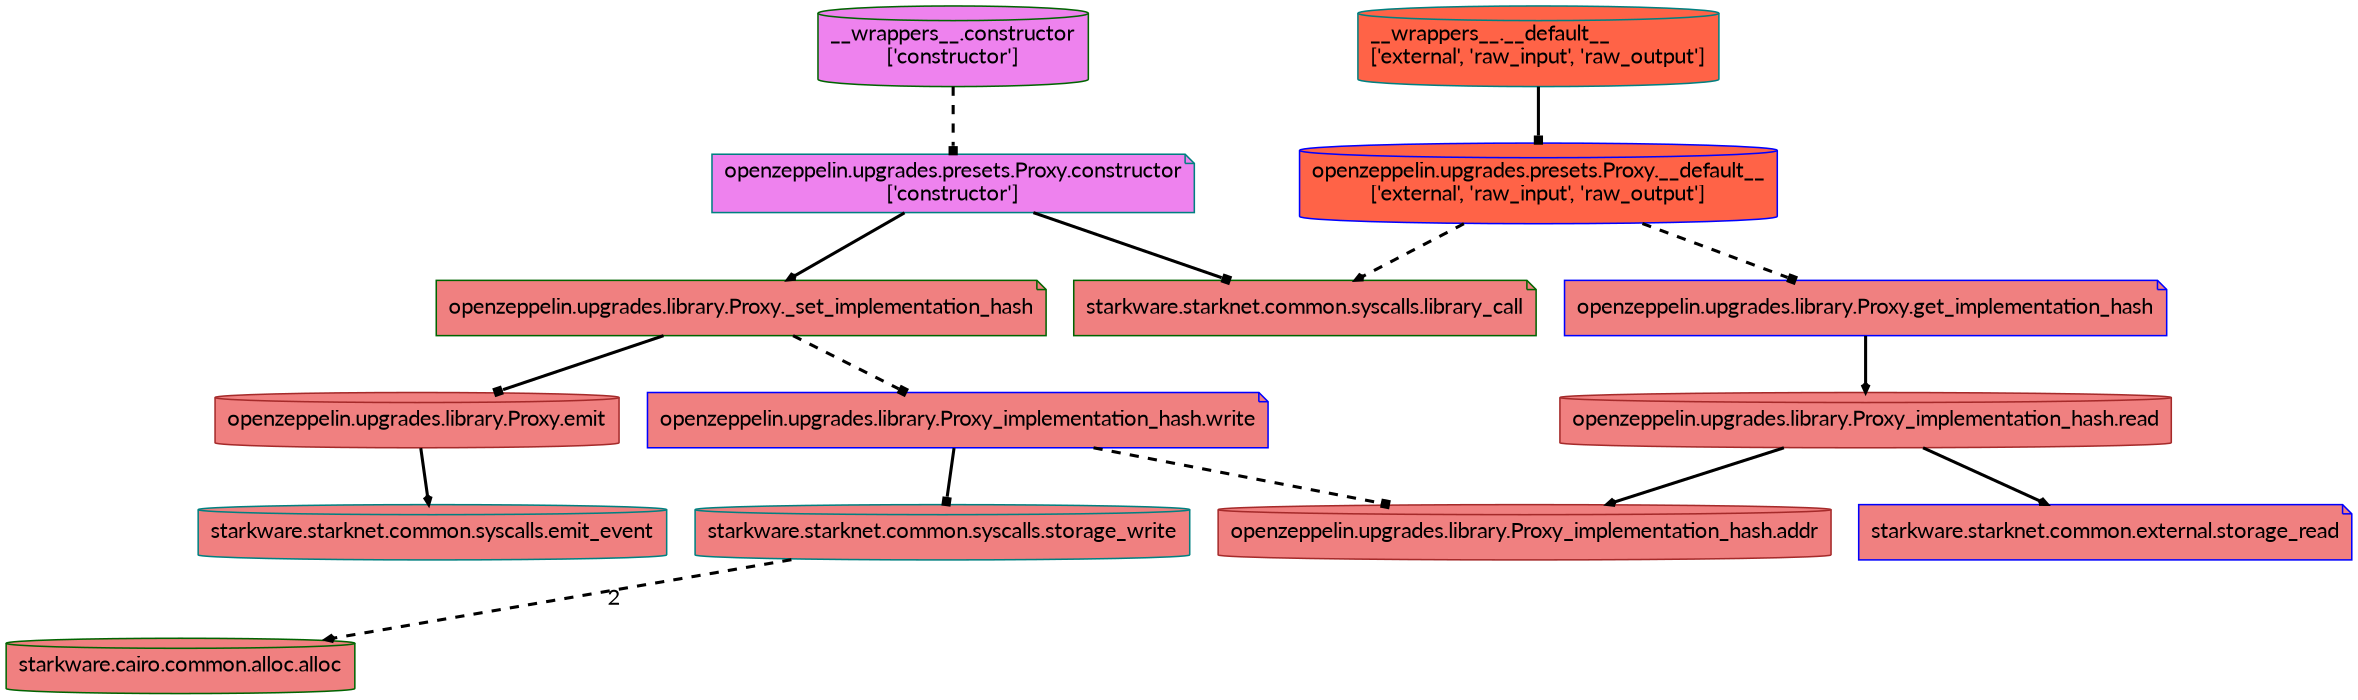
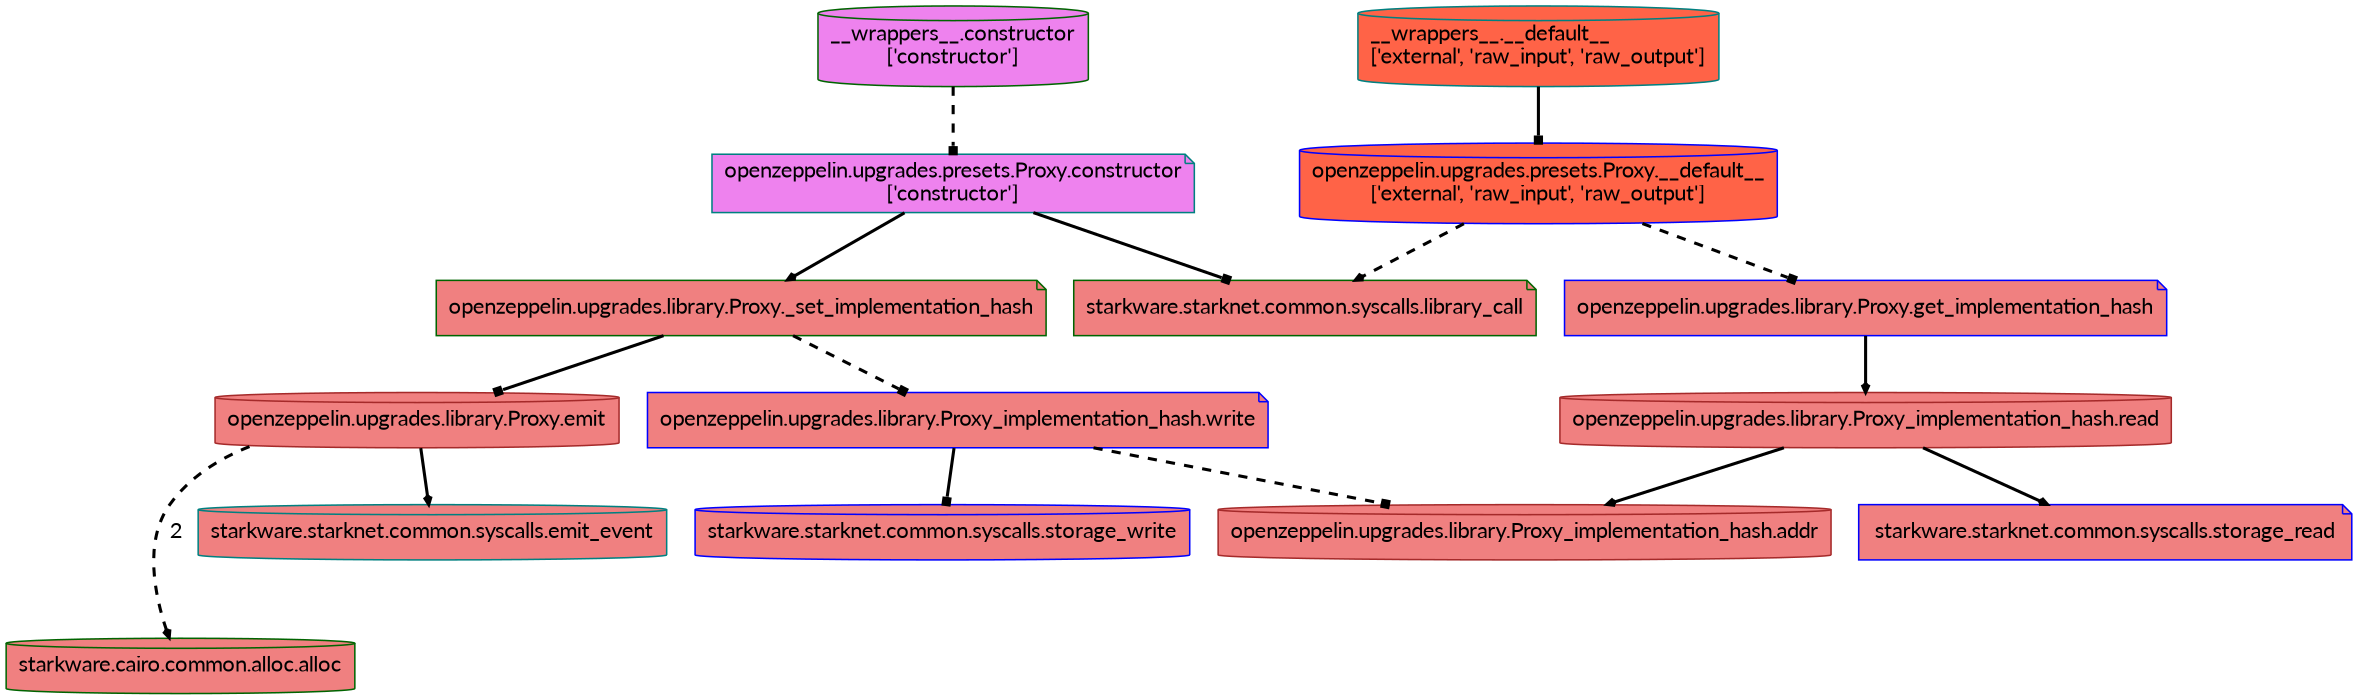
node "starkware.starknet.common.syscalls.storage_write": color teal -> blue
node "starkware.starknet.common.external.storage_read": label "starkware.starknet.common.external.storage_read" -> "starkware.starknet.common.syscalls.storage_read"
edge "starkware.starknet.common.syscalls.storage_write" -> "starkware.cairo.common.alloc.alloc": now "openzeppelin.upgrades.library.Proxy.emit" -> "starkware.cairo.common.alloc.alloc"
